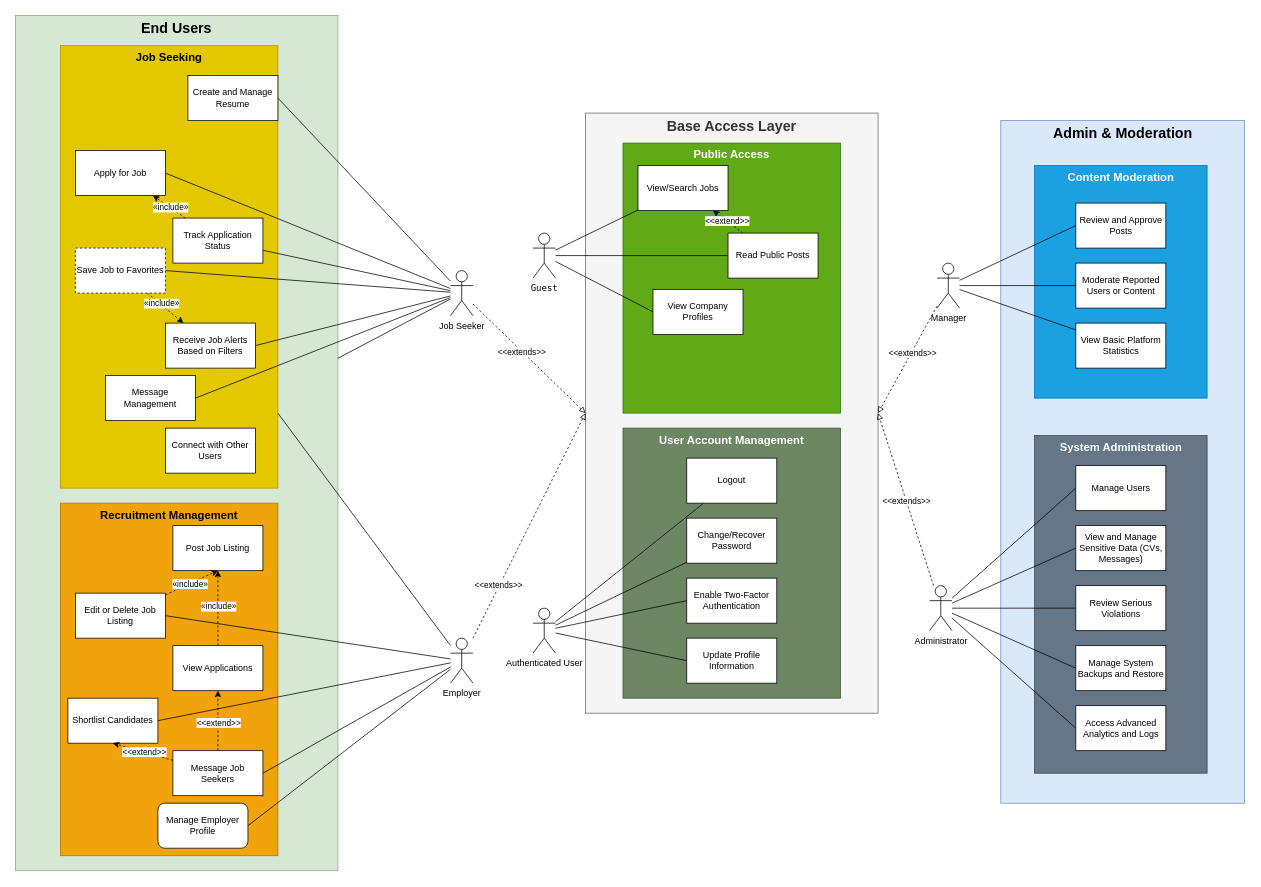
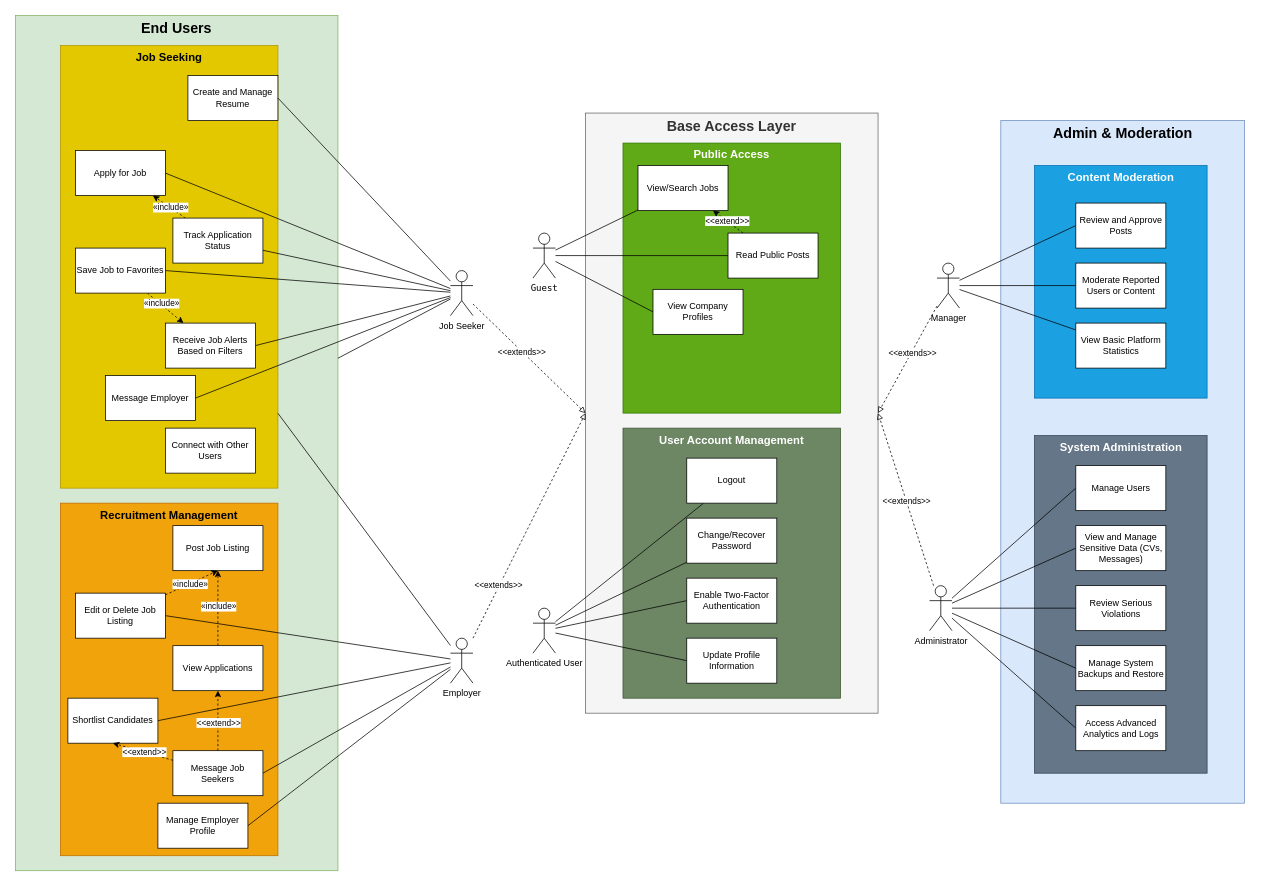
node "Save Job to Favorites": style dashed -> solid
node "Message Management": label "Message Management" -> "Message Employer"
node "Manage Employer Profile": shape rounded rectangle -> rectangle
